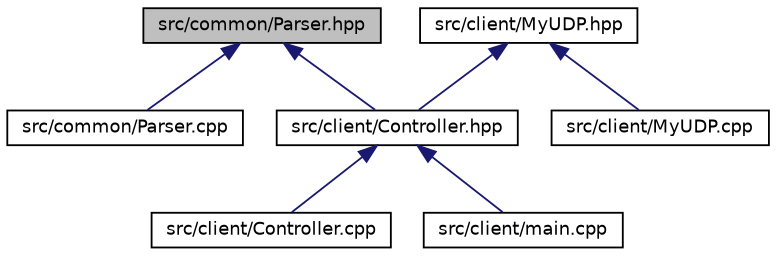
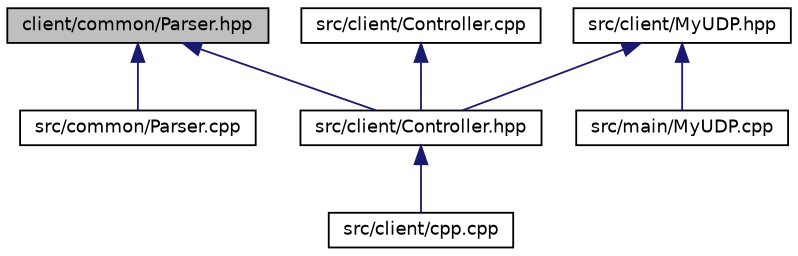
node "src/common/Parser.hpp": label "src/common/Parser.hpp" -> "client/common/Parser.hpp"
node "src/client/MyUDP.cpp": label "src/client/MyUDP.cpp" -> "src/main/MyUDP.cpp"
edge "src/client/Controller.cpp" -> "src/client/Controller.hpp": reversed
node "src/client/main.cpp": label "src/client/main.cpp" -> "src/client/cpp.cpp"
